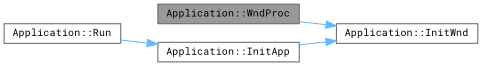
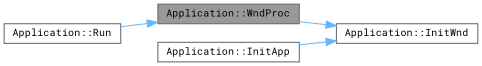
edge "Application::Run" -> "Application::InitApp": now "Application::Run" -> "Application::WndProc"
